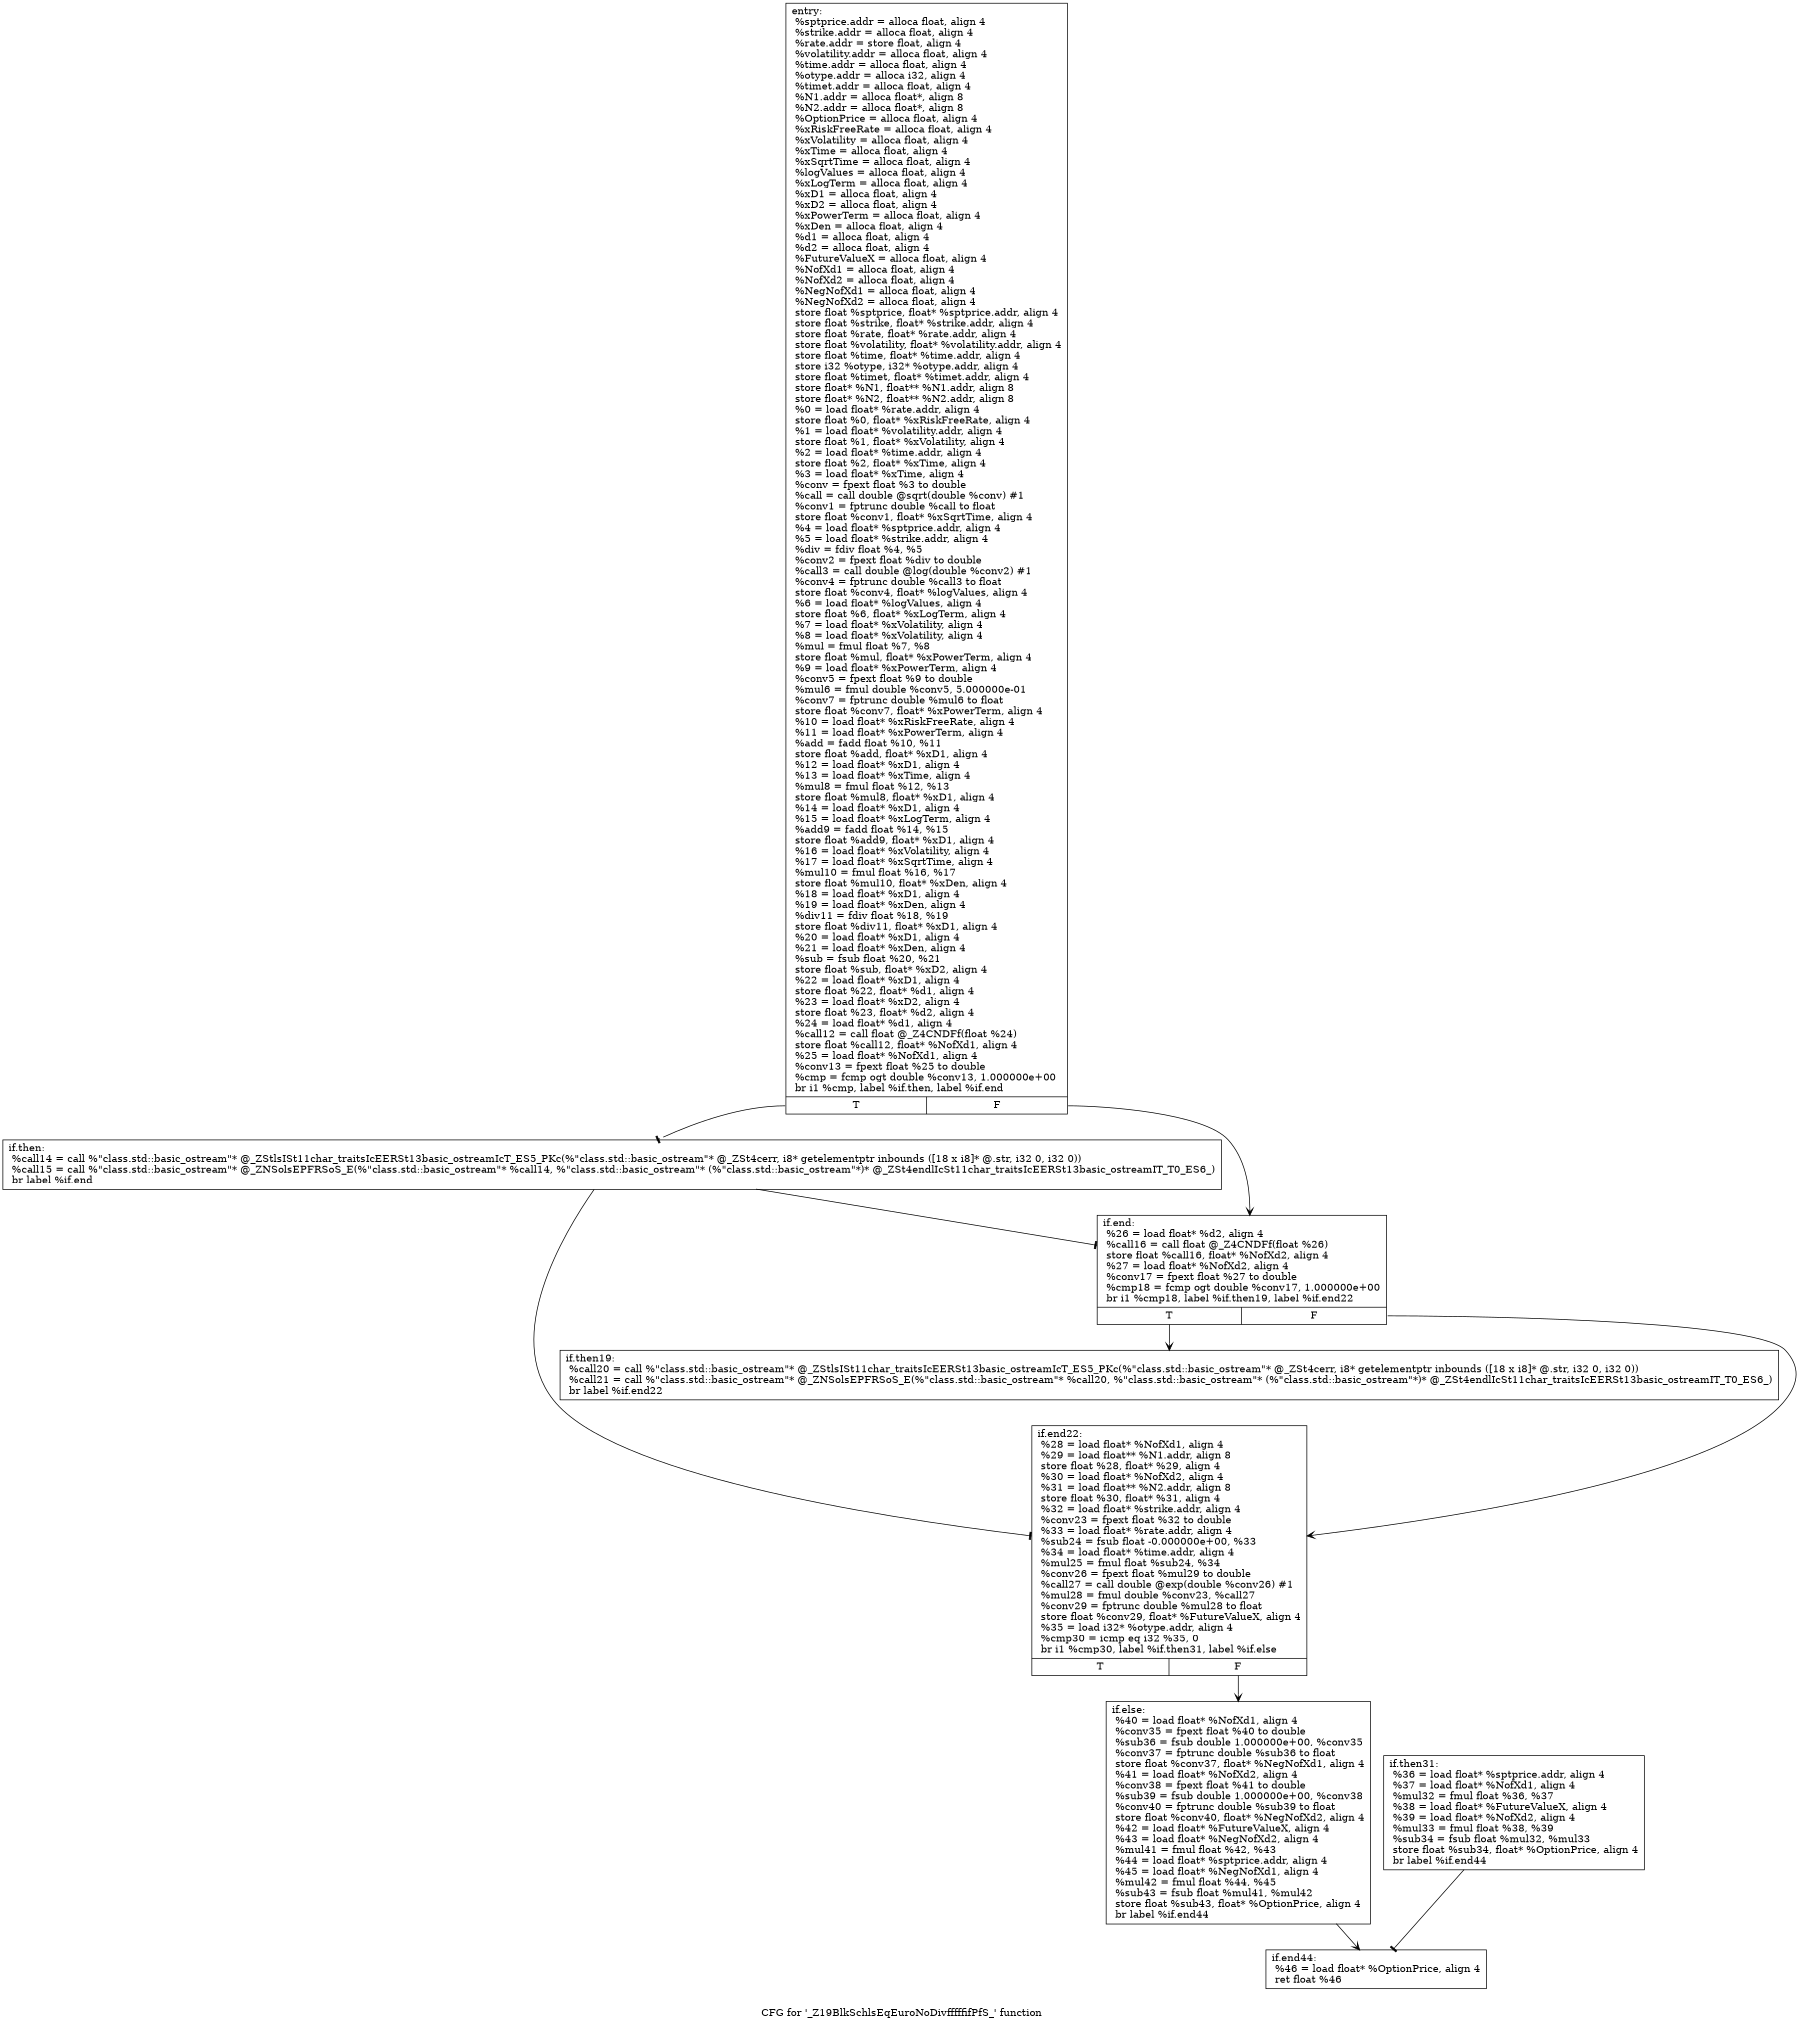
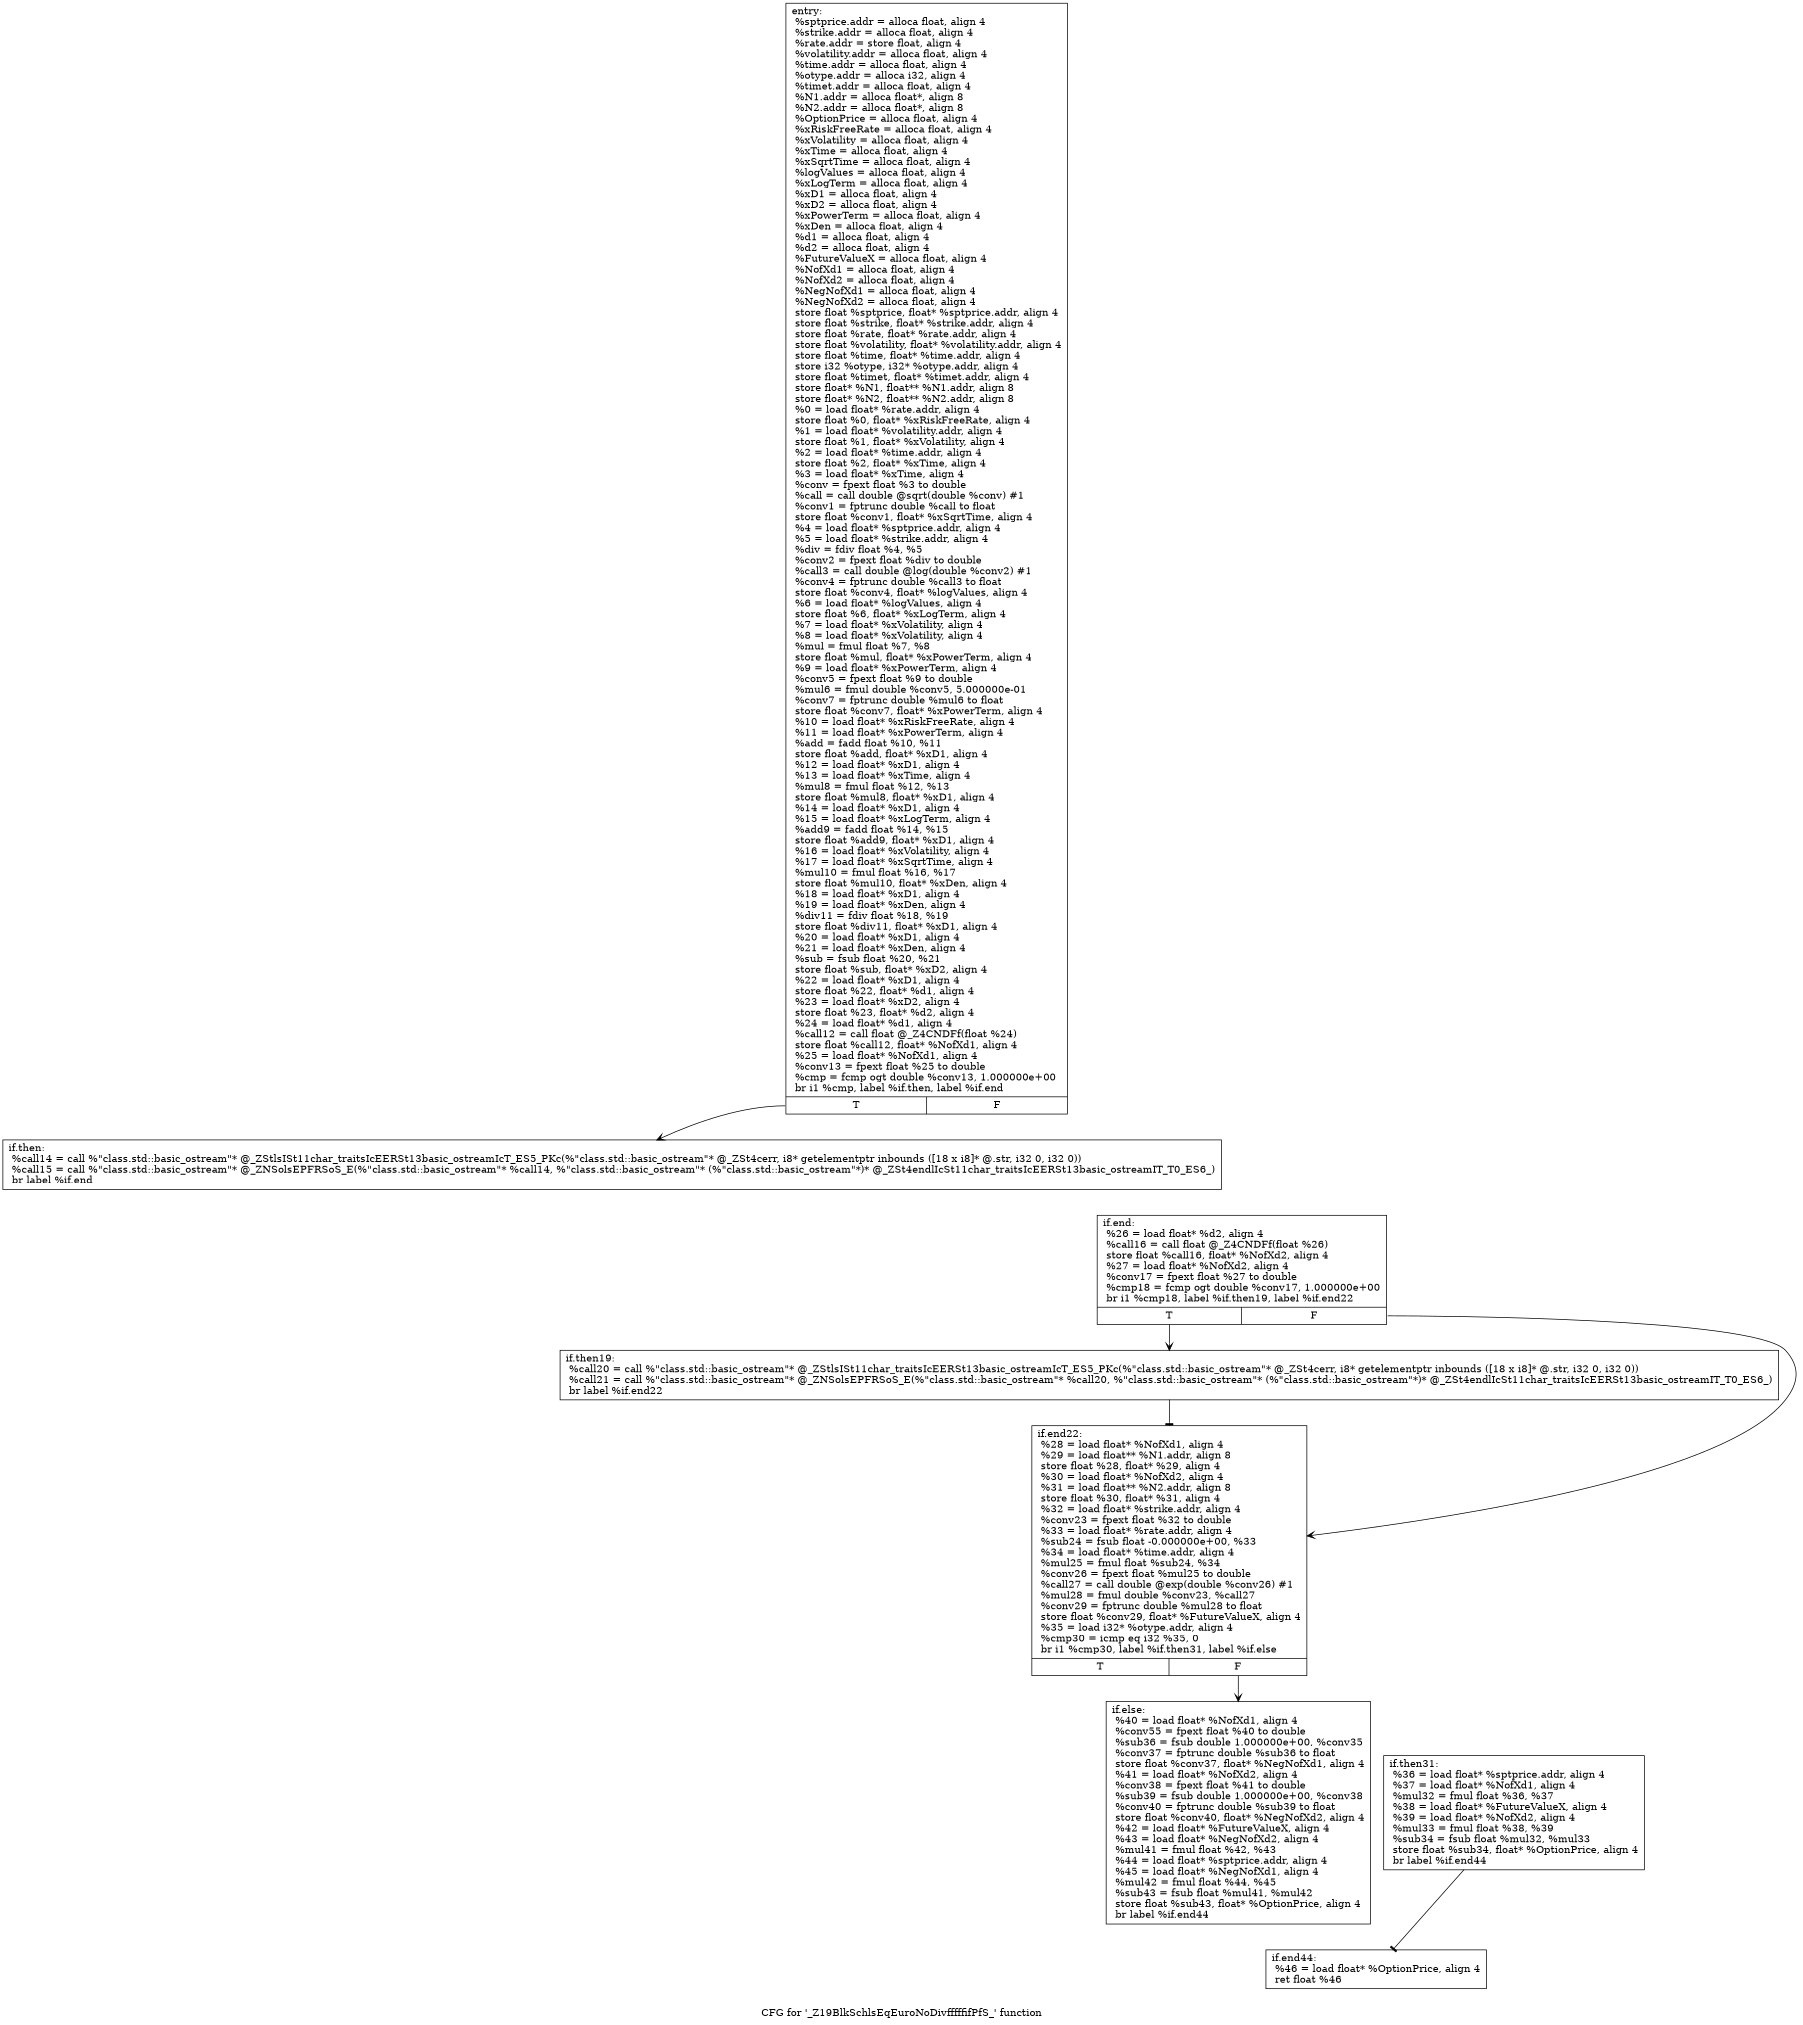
edge "entry:" -> "if.then:": arrowhead tee -> vee
edge "entry:" -> "if.end:": removed
edge "if.then:" -> "if.end:": removed
edge "if.then:" -> "if.end22:": now "if.then19:" -> "if.end22:"
node "if.end22:": text "%conv26 = fpext float %mul29 to double" -> "%conv26 = fpext float %mul25 to double"
node "if.else:": text "%conv35 = fpext float %40 to double" -> "%conv55 = fpext float %40 to double"
edge "if.else:" -> "if.end44:": removed
